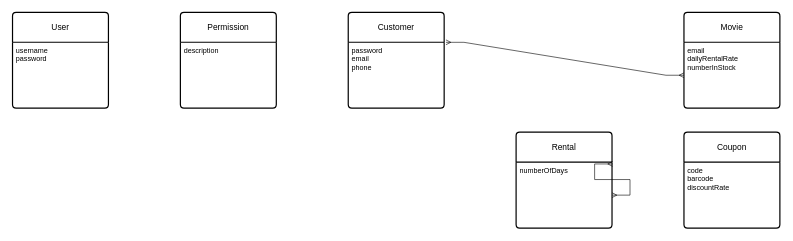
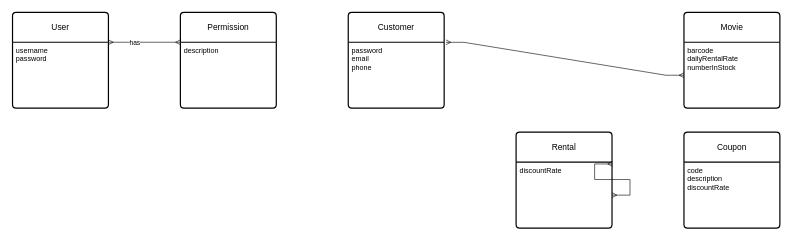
edge "username password" -- "description": added, label "has"
node "email dailyRentalRate numberInStock": label "email dailyRentalRate numberInStock" -> "barcode dailyRentalRate numberInStock"
node "numberOfDays": label "numberOfDays" -> "discountRate"
node "code barcode discountRate": label "code barcode discountRate" -> "code description discountRate"
